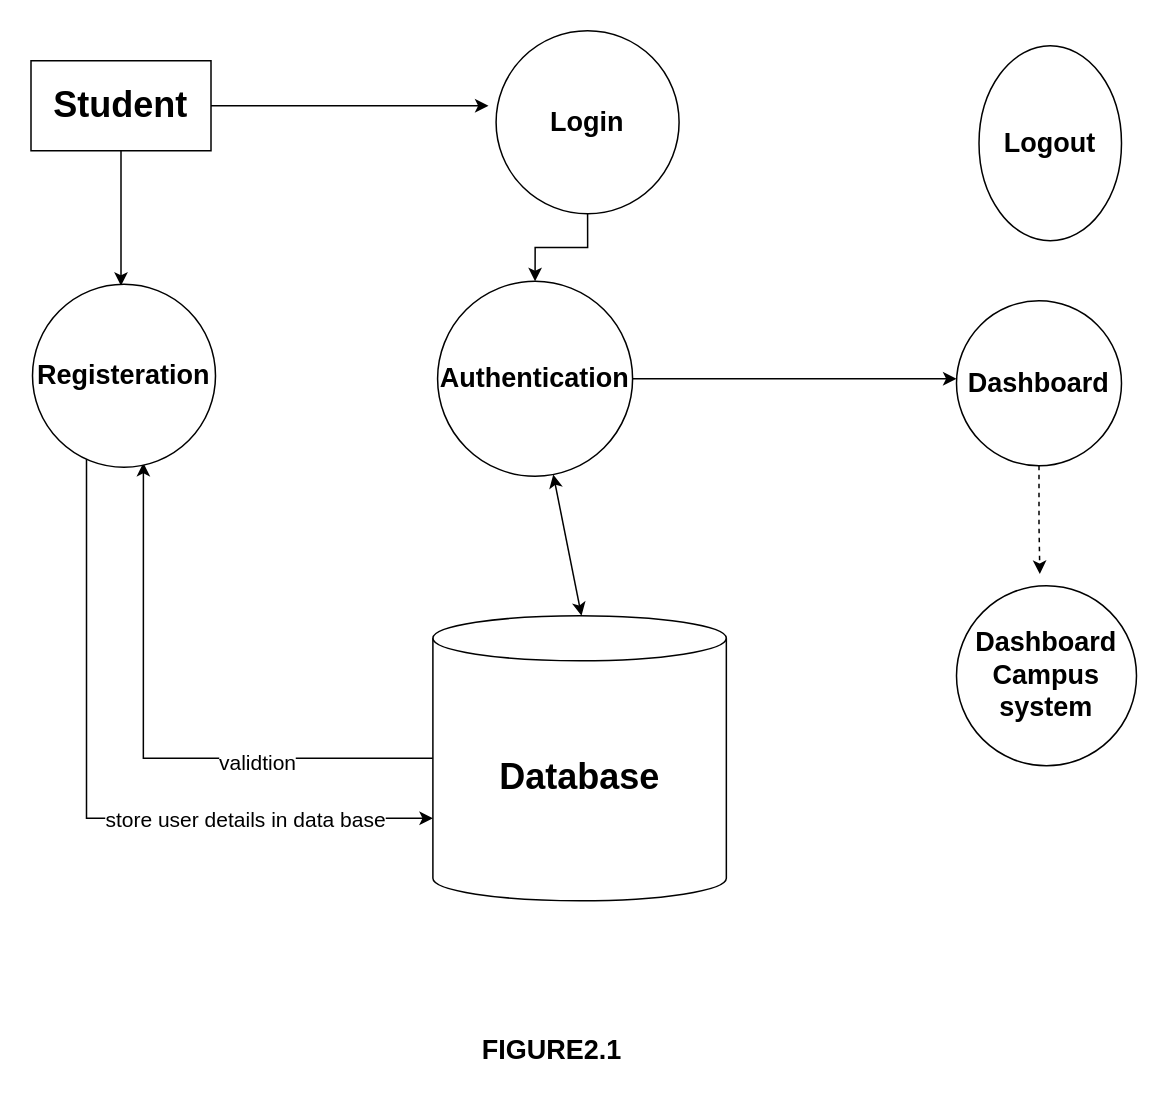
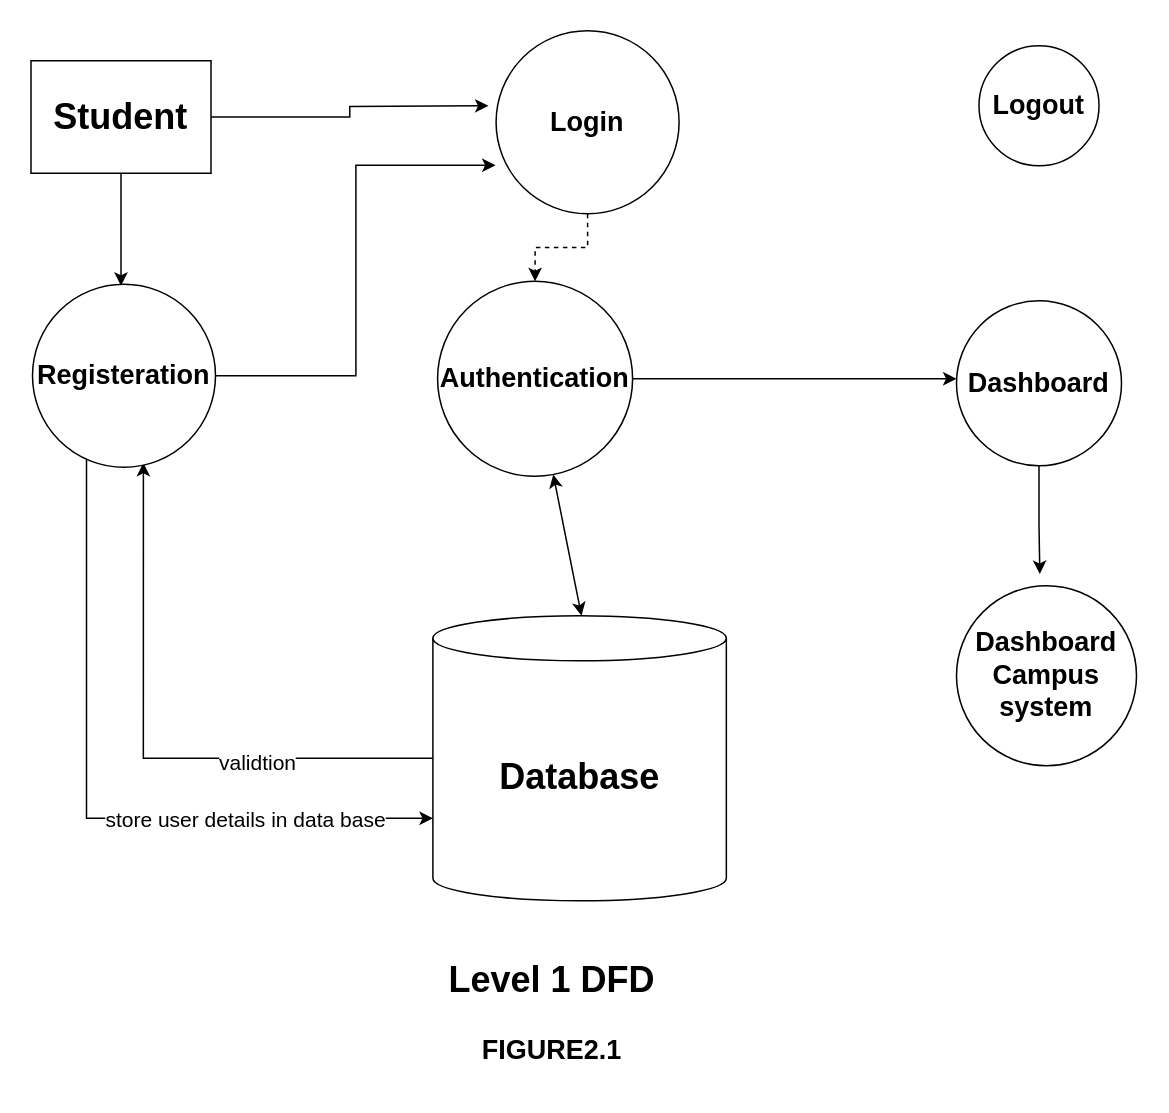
node "Student": size 180x90 -> 180x113
node "Logout": size 143x195 -> 120x120
edge "Login" -> "Authentication": style solid -> dashed
edge "Registeration" -> "Login": added
edge "Dashboard" -> "Dashboard Campus system": style dashed -> solid
node "Level 1 DFD": added
